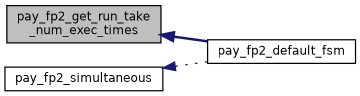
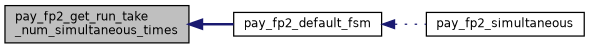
node "pay_fp2_get_run_take _num_exec_times": label "pay_fp2_get_run_take _num_exec_times" -> "pay_fp2_get_run_take _num_simultaneous_times"
edge "pay_fp2_default_fsm" -> "pay_fp2_simultaneous": reversed
